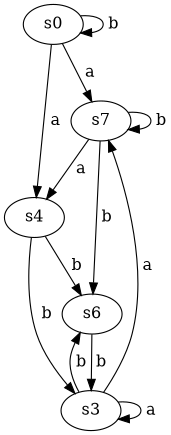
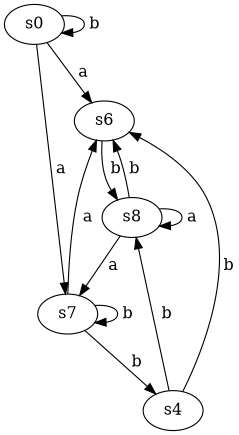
edge "s0" -> "s4": now "s0" -> "s6"
edge "s7" -> "s4": label " a" -> " b"
edge "s7" -> "s6": label " b" -> " a"
node "s3": label "s3" -> "s8"
